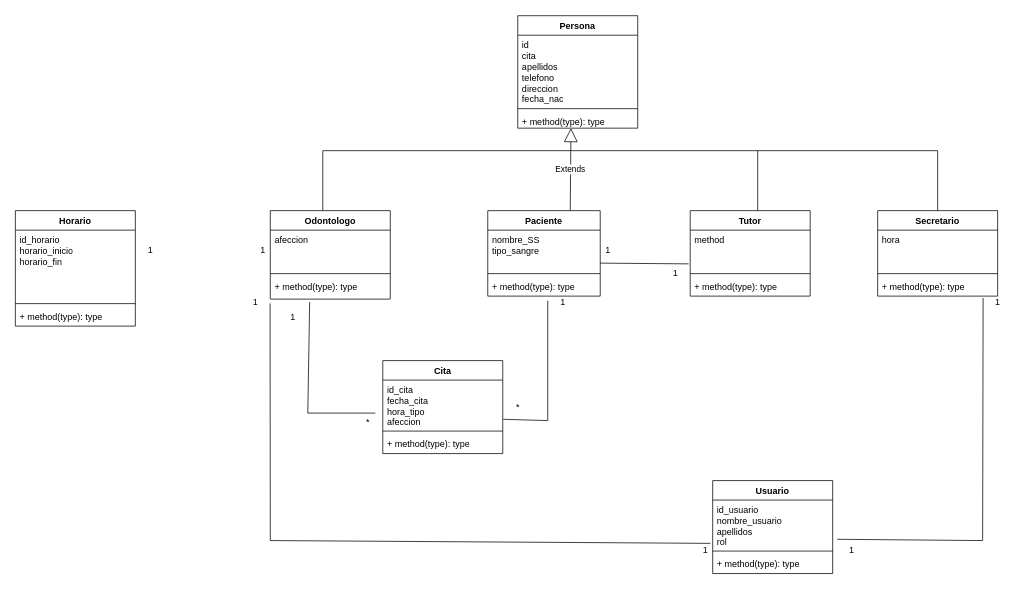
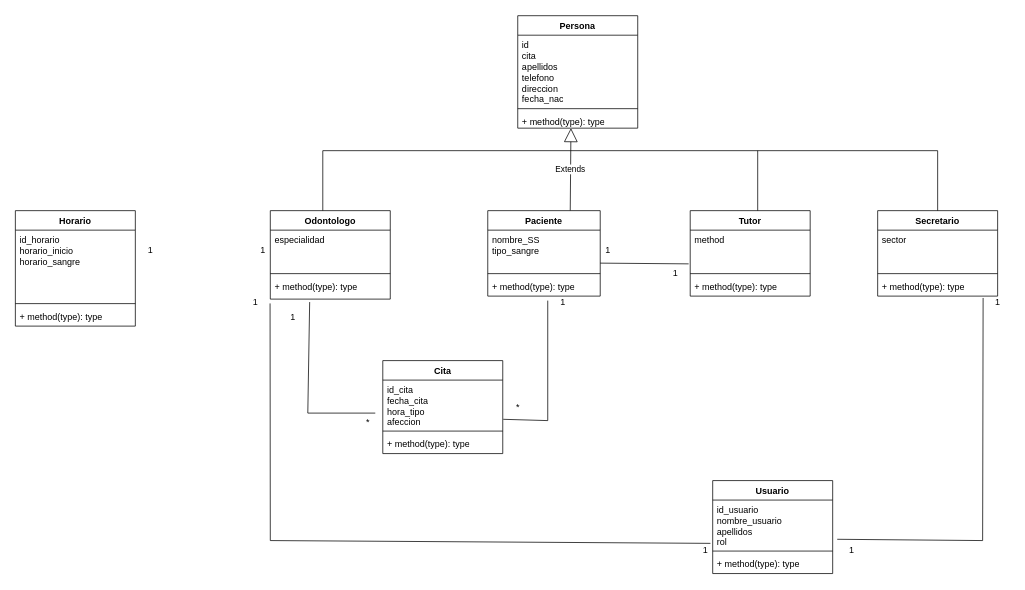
node "afeccion": label "afeccion" -> "especialidad"
node "hora": label "hora" -> "sector"
node "id_horario horario_inicio horario_fin": label "id_horario horario_inicio horario_fin" -> "id_horario horario_inicio horario_sangre"
